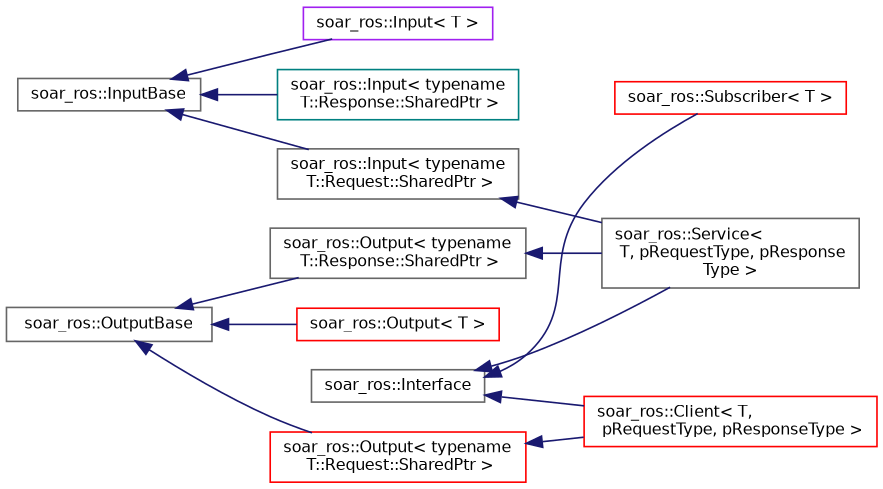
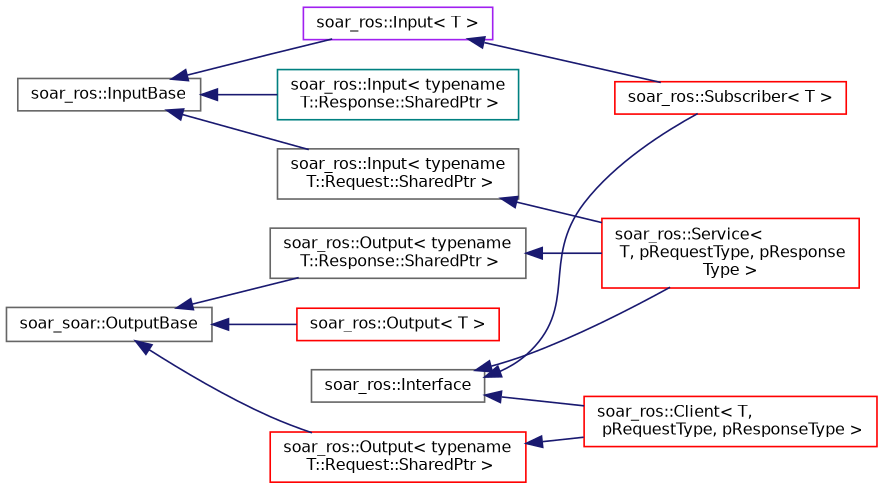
edge "soar_ros::Subscriber< T >" -> "soar_ros::Input< T >": added
node "soar_ros::Service< T, pRequestType, pResponse Type >": color gray40 -> red
node "soar_ros::OutputBase": label "soar_ros::OutputBase" -> "soar_soar::OutputBase"
